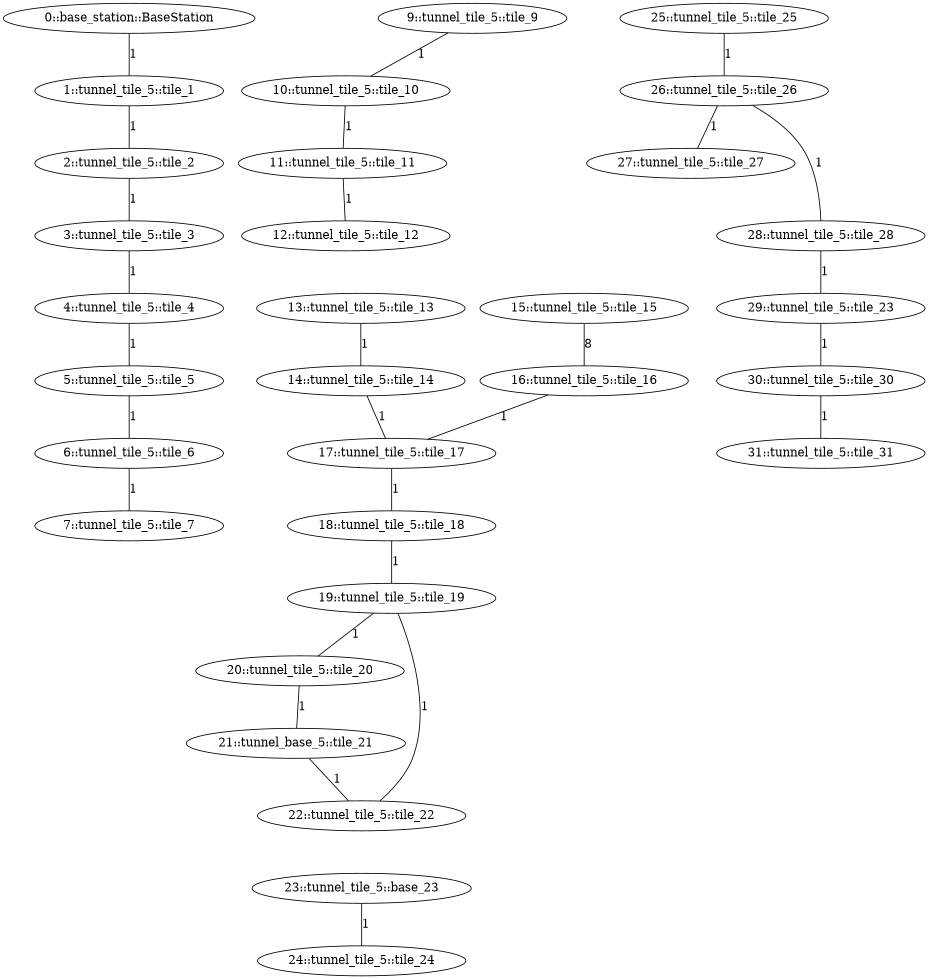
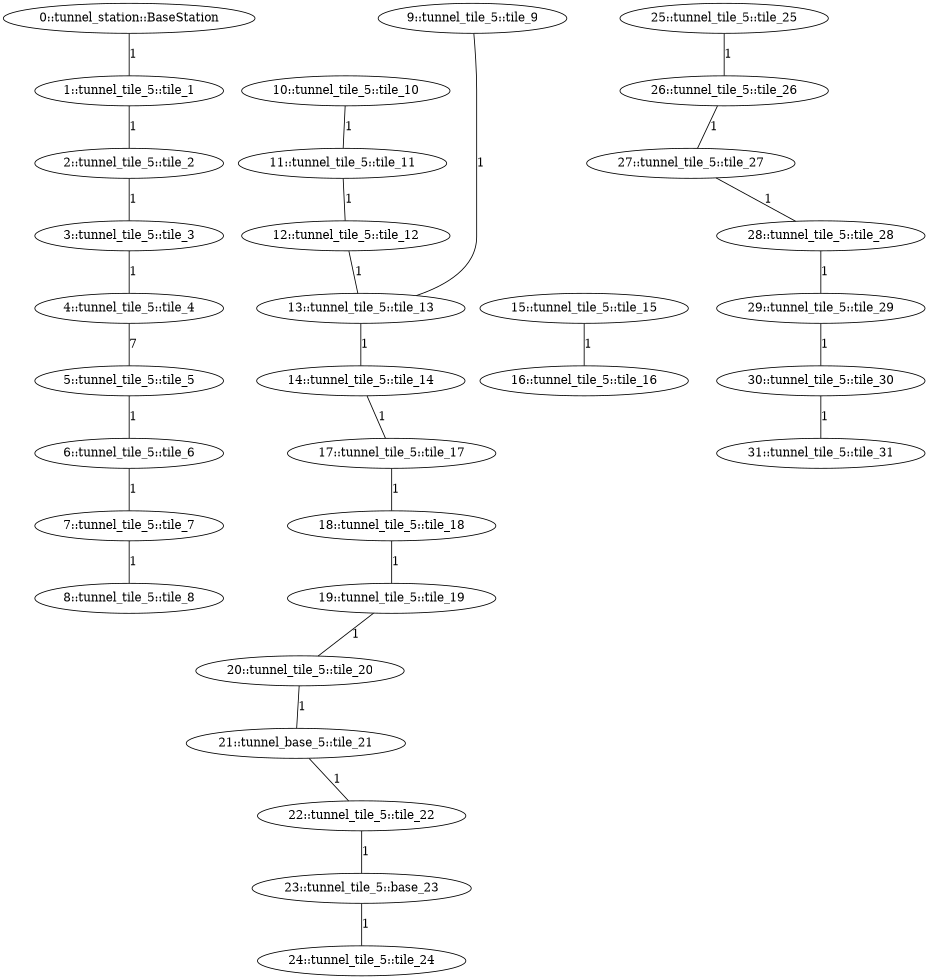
node "0::base_station::BaseStation": label "0::base_station::BaseStation" -> "0::tunnel_station::BaseStation"
edge "9::tunnel_tile_5::tile_9" -- "10::tunnel_tile_5::tile_10": now "9::tunnel_tile_5::tile_9" -- "13::tunnel_tile_5::tile_13"
edge "26::tunnel_tile_5::tile_26" -- "28::tunnel_tile_5::tile_28": now "27::tunnel_tile_5::tile_27" -- "28::tunnel_tile_5::tile_28"
edge "12::tunnel_tile_5::tile_12" -- "13::tunnel_tile_5::tile_13": added, label "1"
node "29::tunnel_tile_5::tile_23": label "29::tunnel_tile_5::tile_23" -> "29::tunnel_tile_5::tile_29"
edge "4::tunnel_tile_5::tile_4" -- "5::tunnel_tile_5::tile_5": label "1" -> "7"
edge "15::tunnel_tile_5::tile_15" -- "16::tunnel_tile_5::tile_16": label "8" -> "1"
edge "16::tunnel_tile_5::tile_16" -- "17::tunnel_tile_5::tile_17": removed, label "1"
node "8::tunnel_tile_5::tile_8": added
edge "19::tunnel_tile_5::tile_19" -- "22::tunnel_tile_5::tile_22": now "23::tunnel_tile_5::base_23" -- "22::tunnel_tile_5::tile_22"
